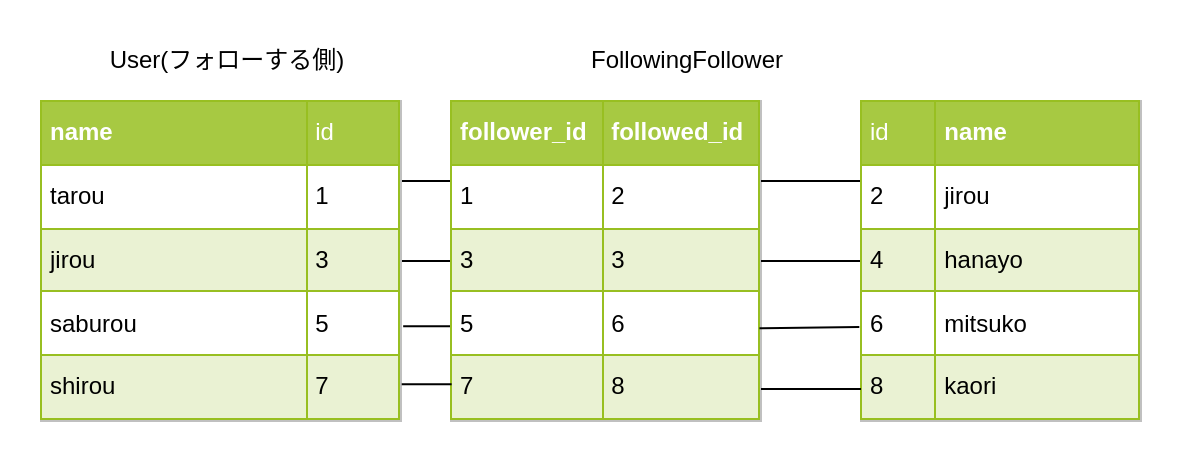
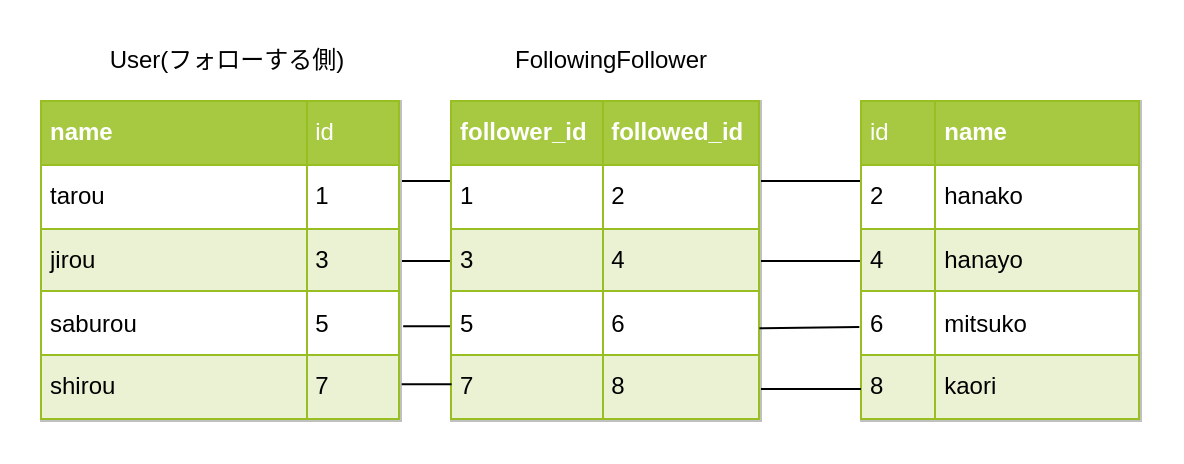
node "FollowingFollower": size 370x40 -> 220x40
node "follower_idfollowed_id 1 2 3 3 5 6 7 8": label "follower_idfollowed_id 1 2 3 3 5 6 7 8" -> "follower_idfollowed_id 1 2 3 4 5 6 7 8"
node "id name 2 jirou 4 hanayo 6 mitsuko 8 kaori": label "id name 2 jirou 4 hanayo 6 mitsuko 8 kaori" -> "id name 2 hanako 4 hanayo 6 mitsuko 8 kaori"
